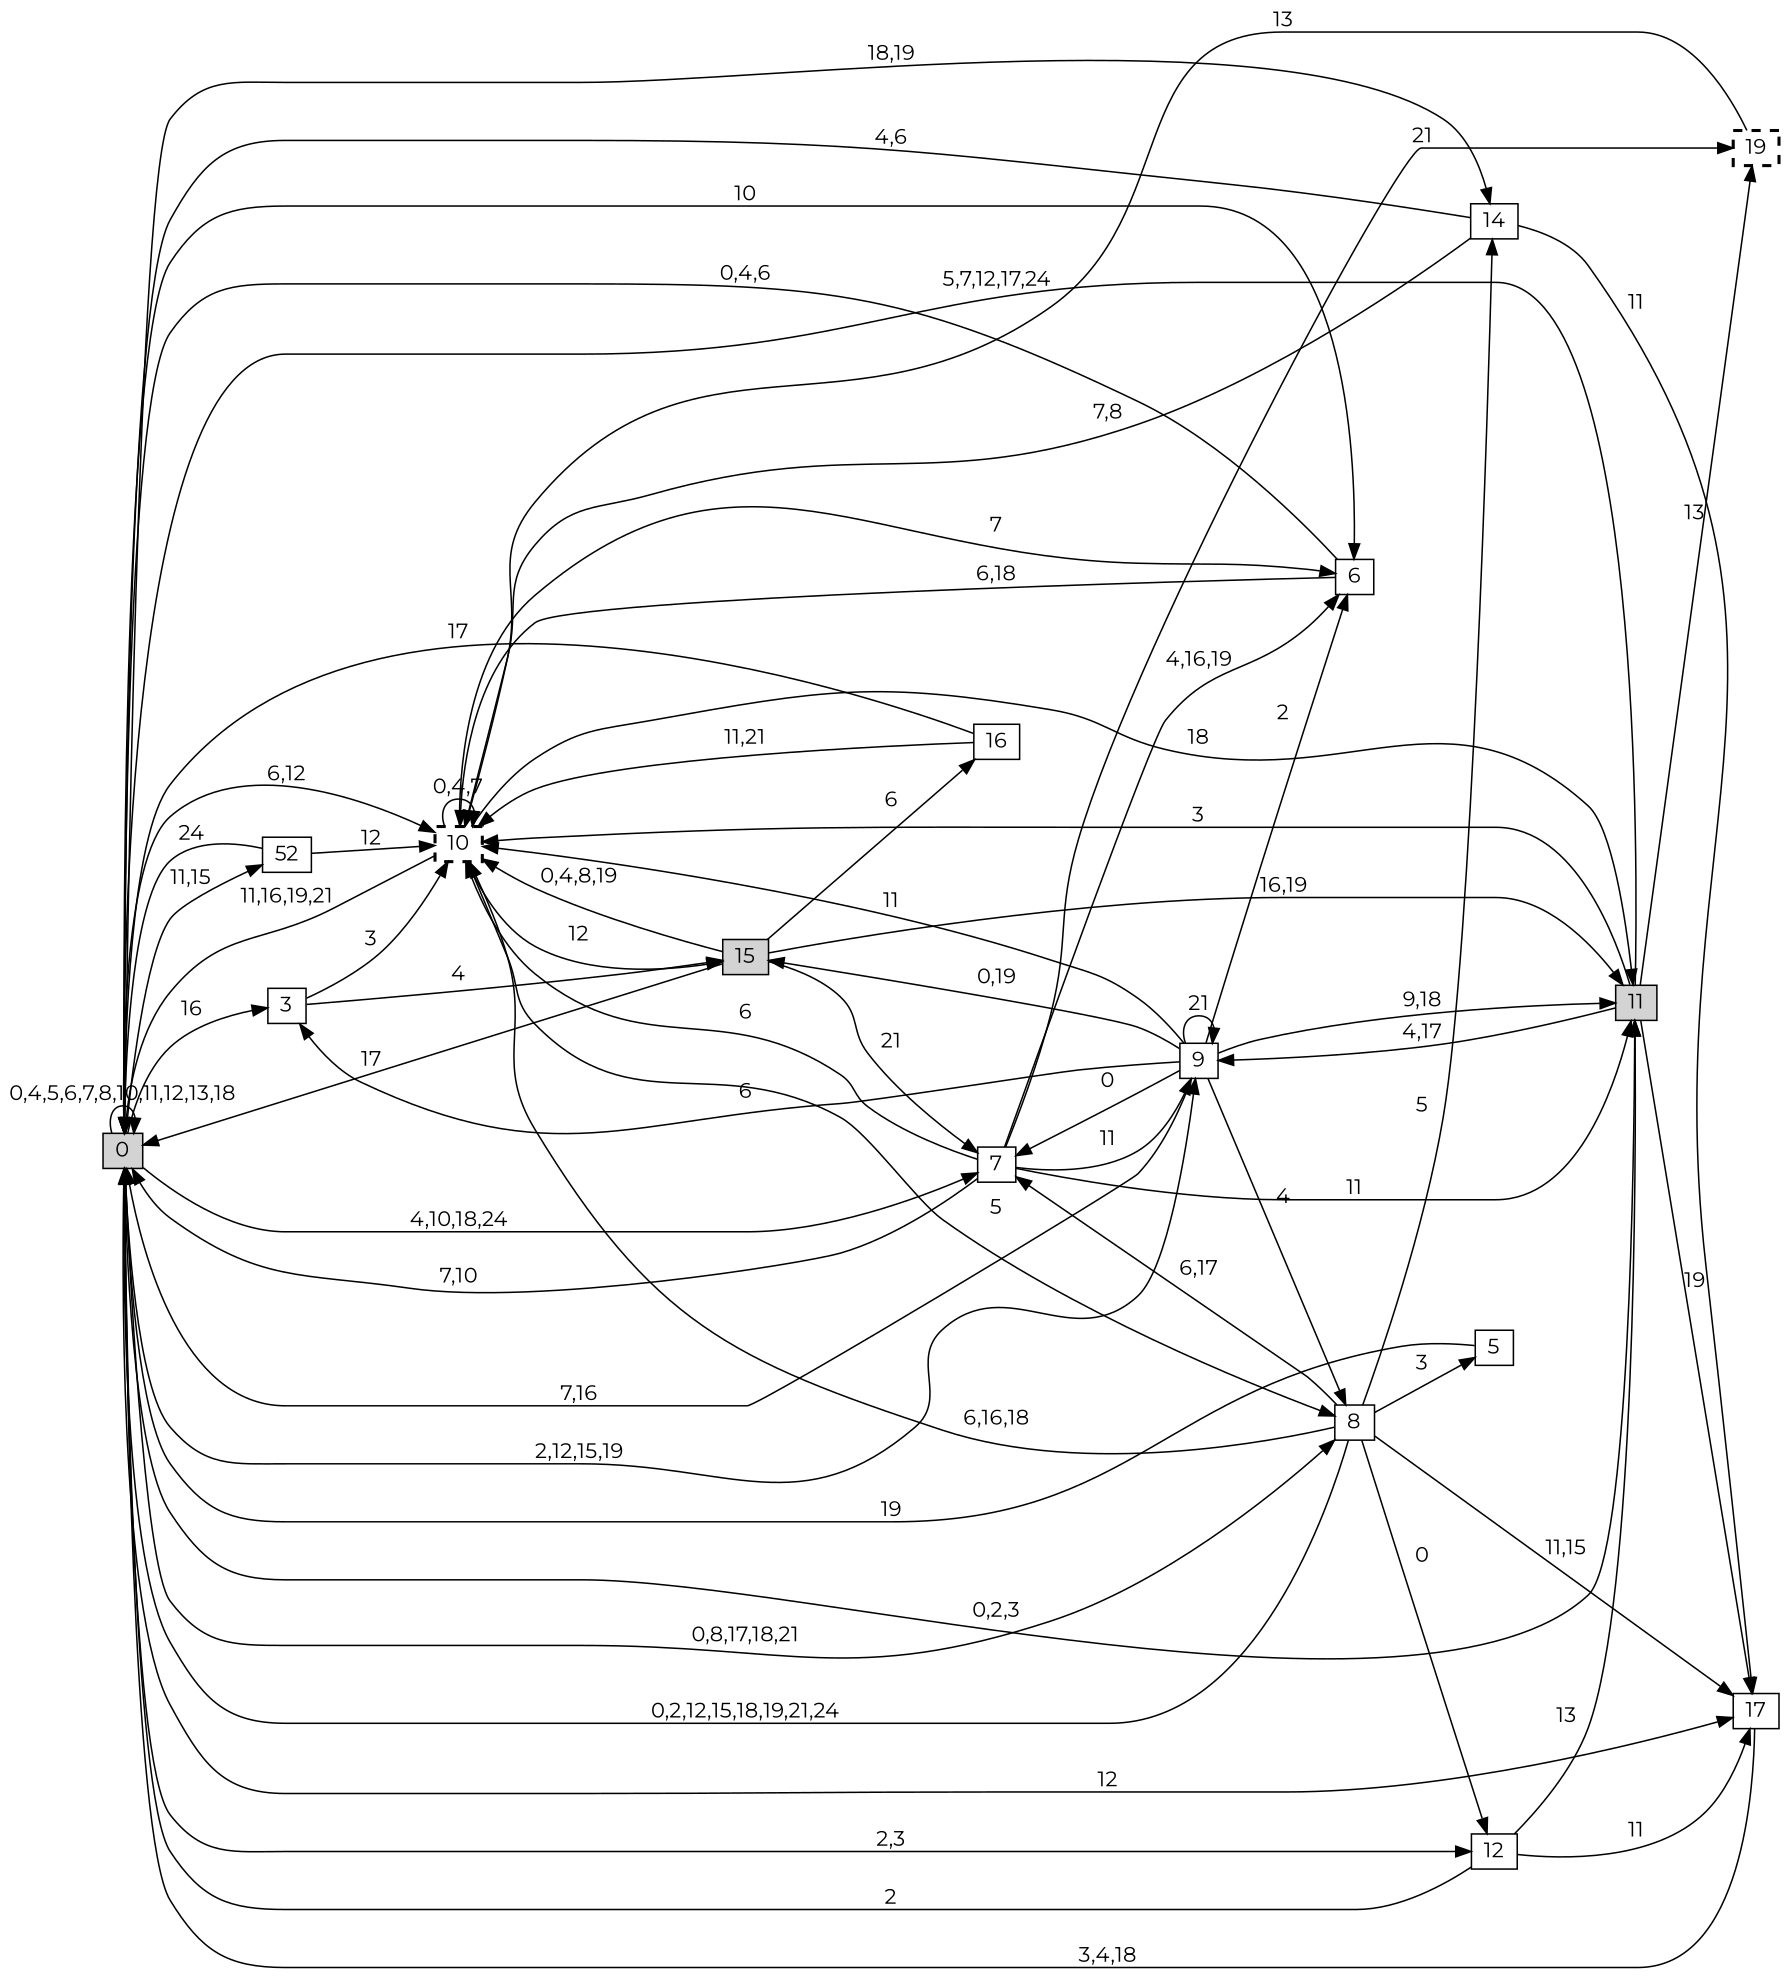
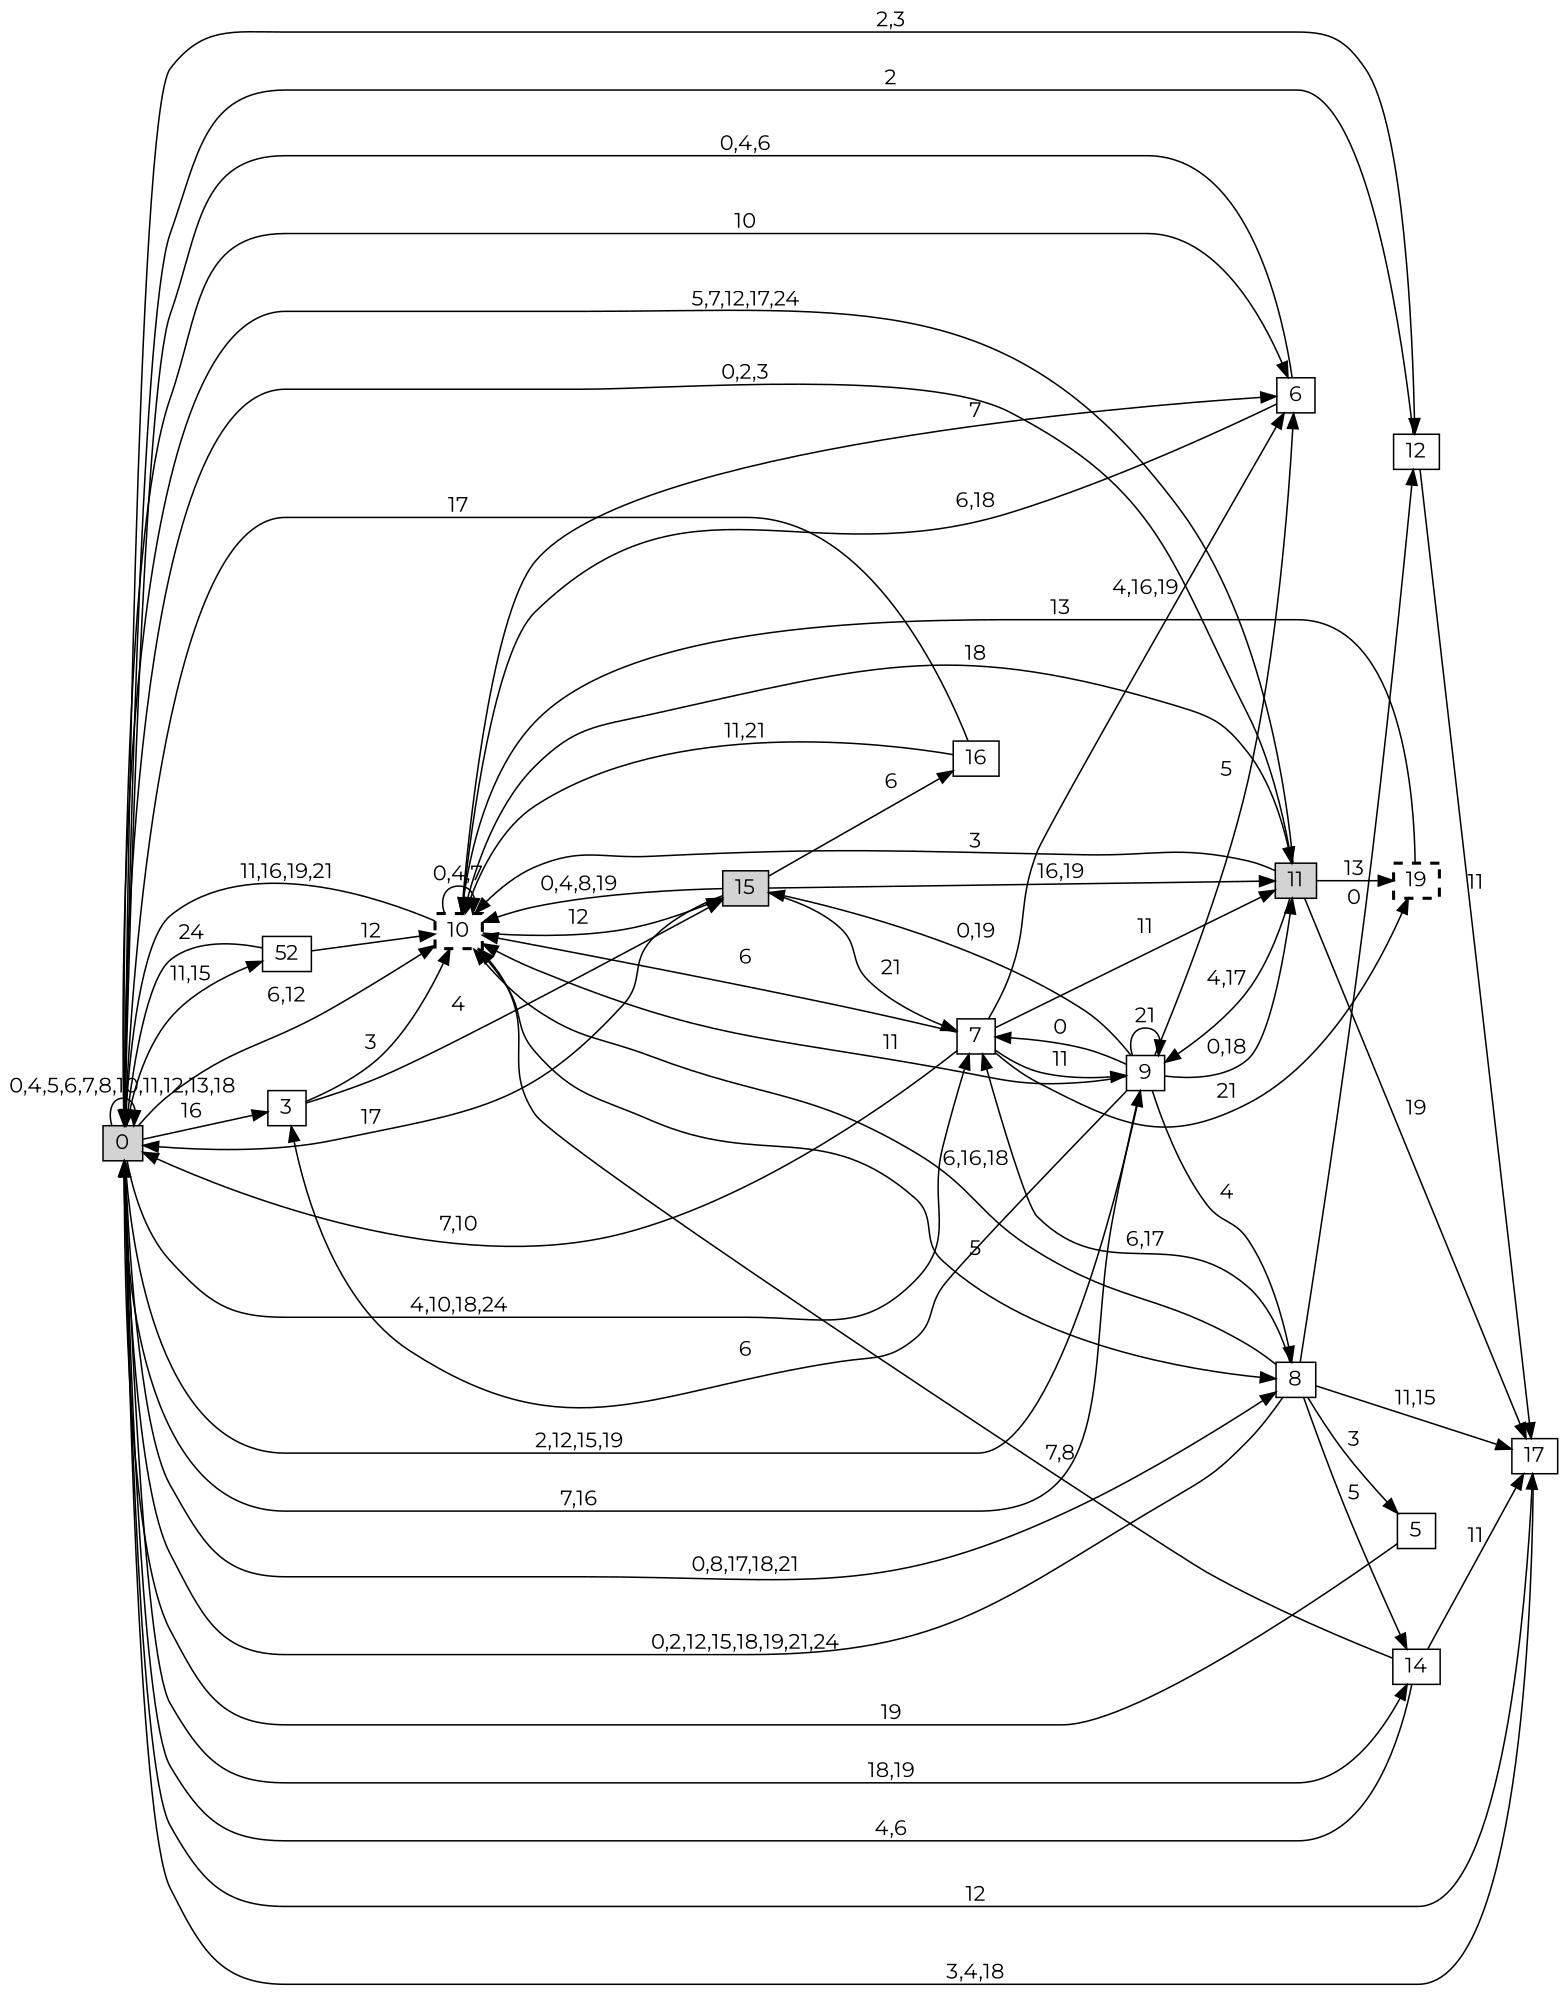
edge "9" -> "6": label "2" -> "5"
edge "9" -> "11": label "9,18" -> "0,18"
edge "12" -> "11": removed, label "13"
